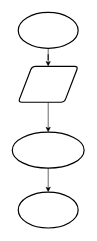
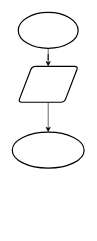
edge "In ra tổng a+ b" -> "End": removed
node "End": removed
